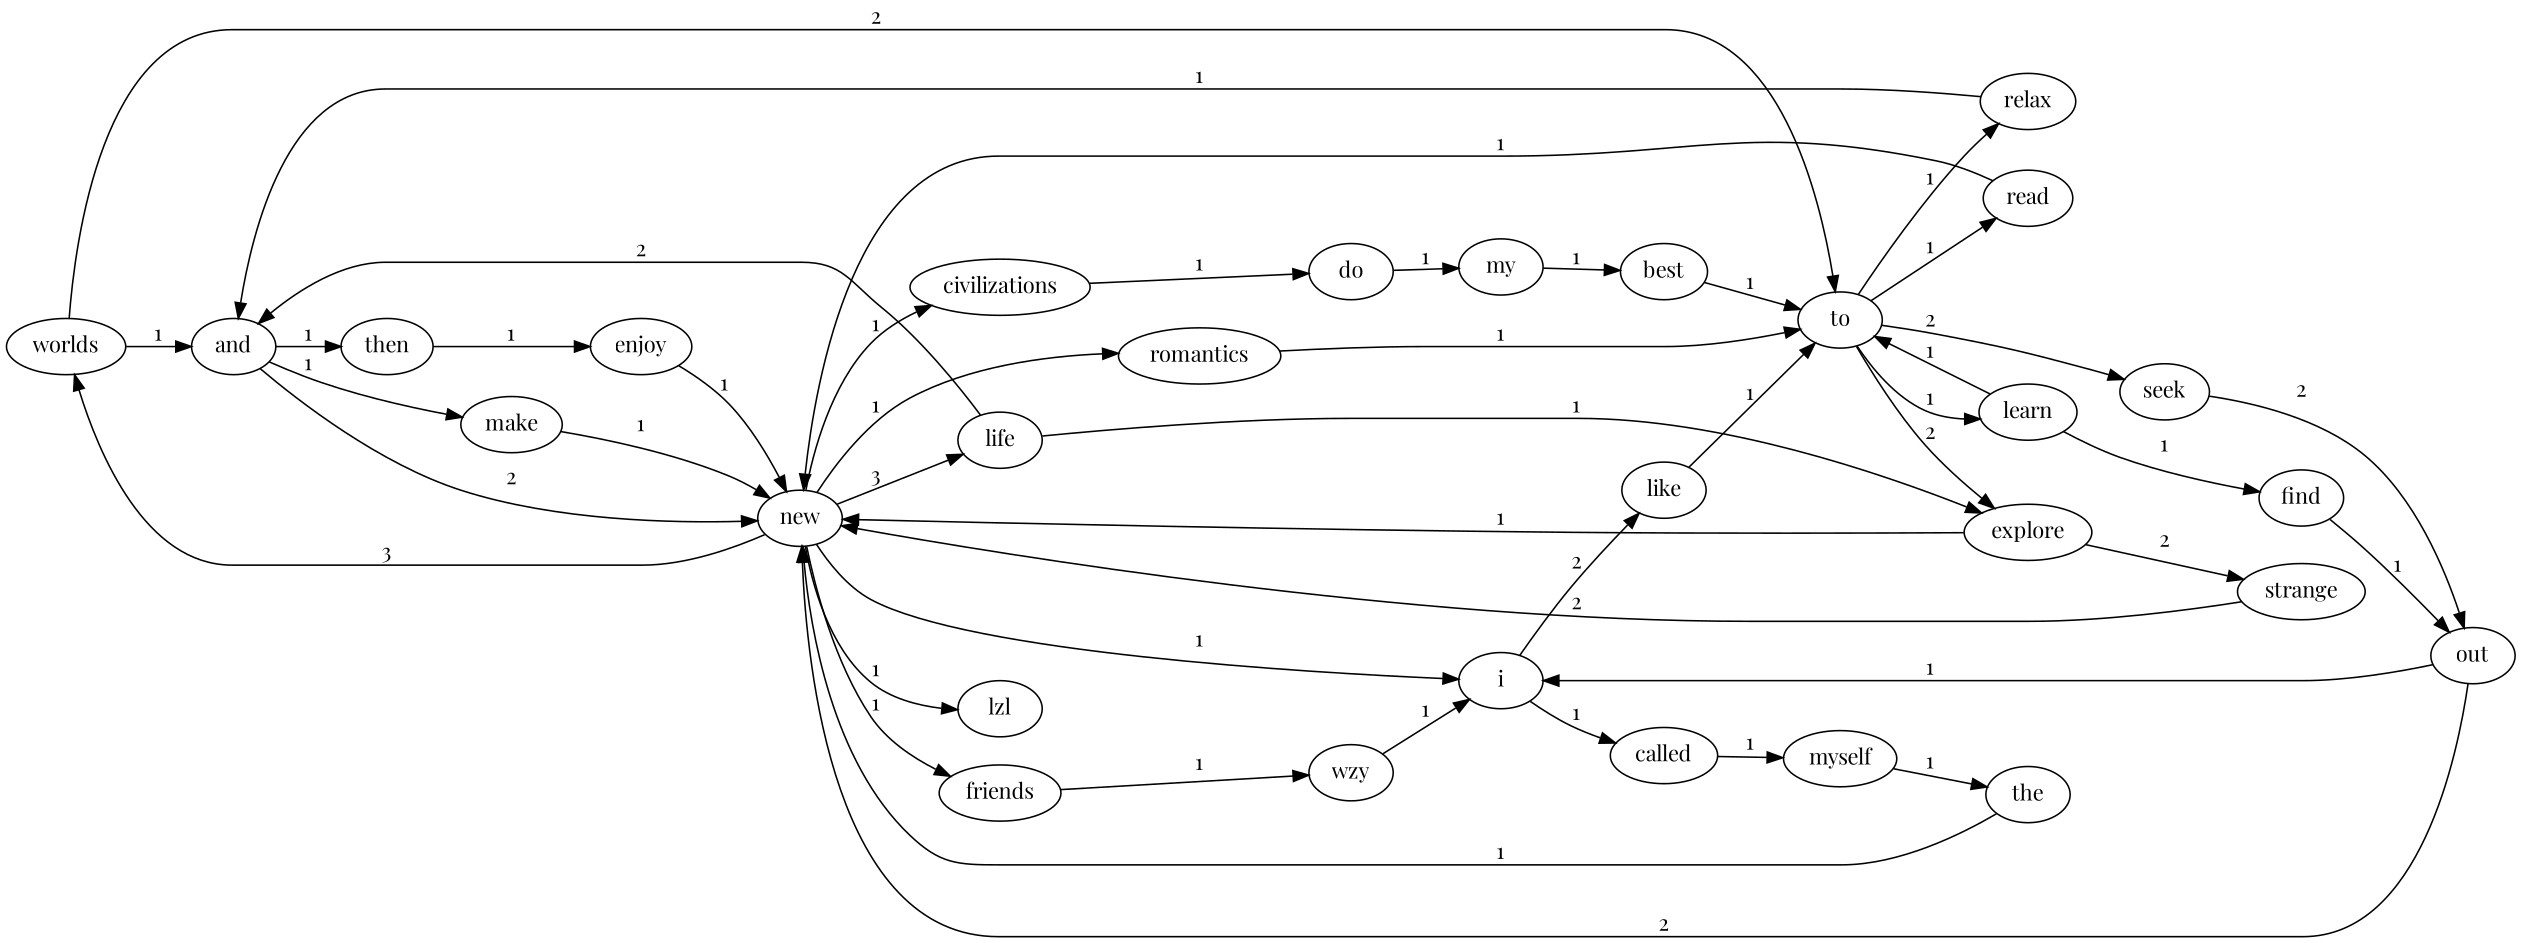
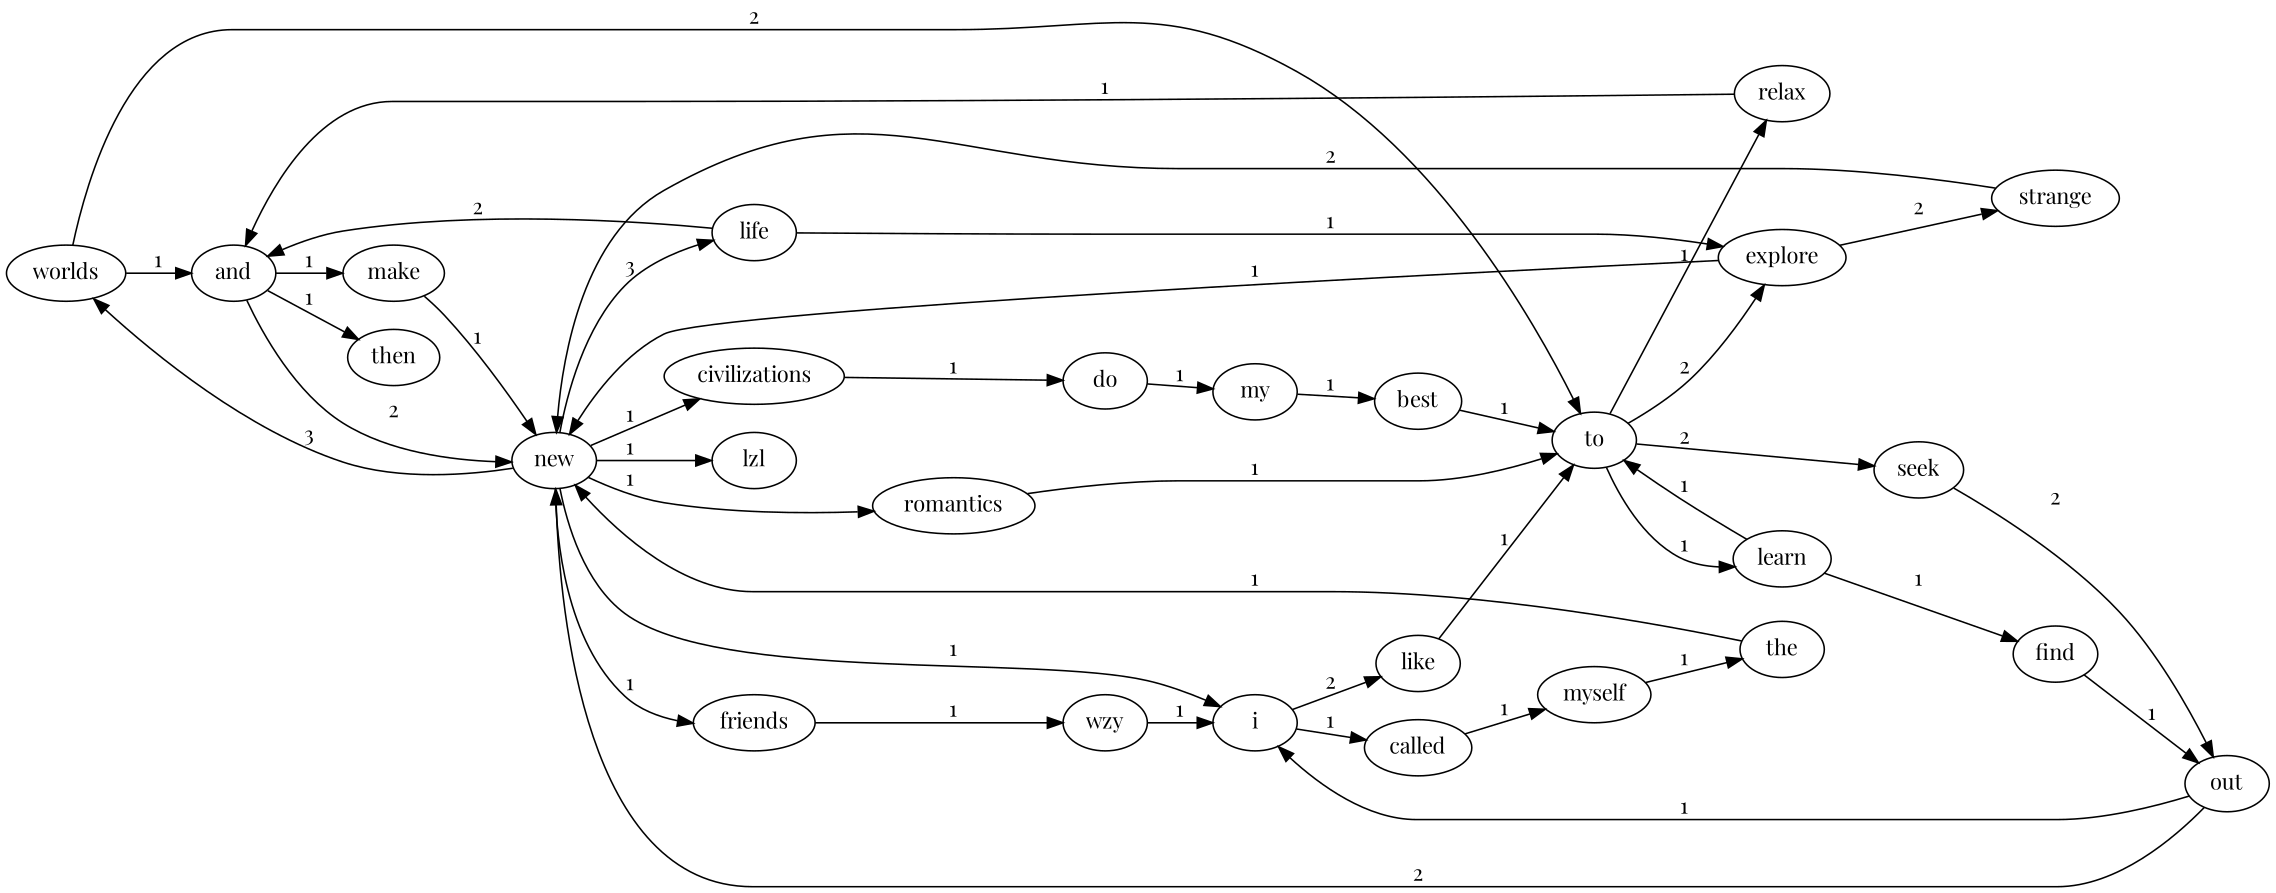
node "read": removed
node "enjoy": removed
